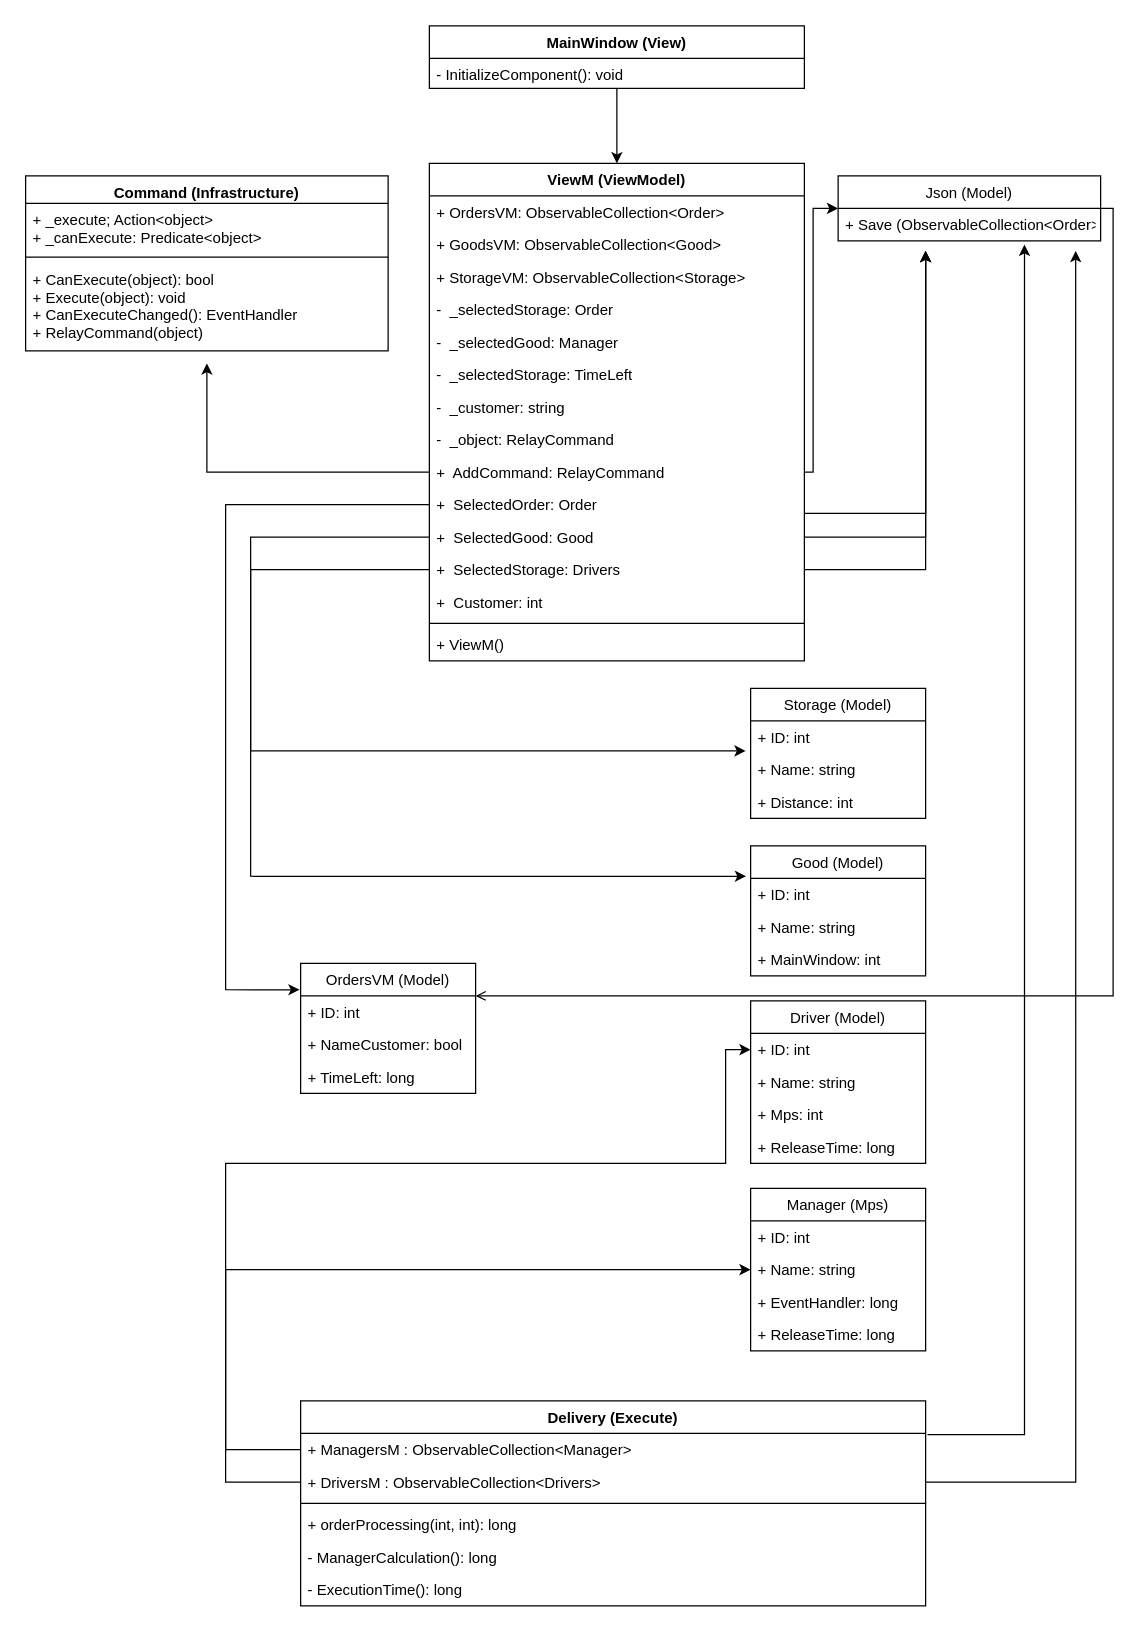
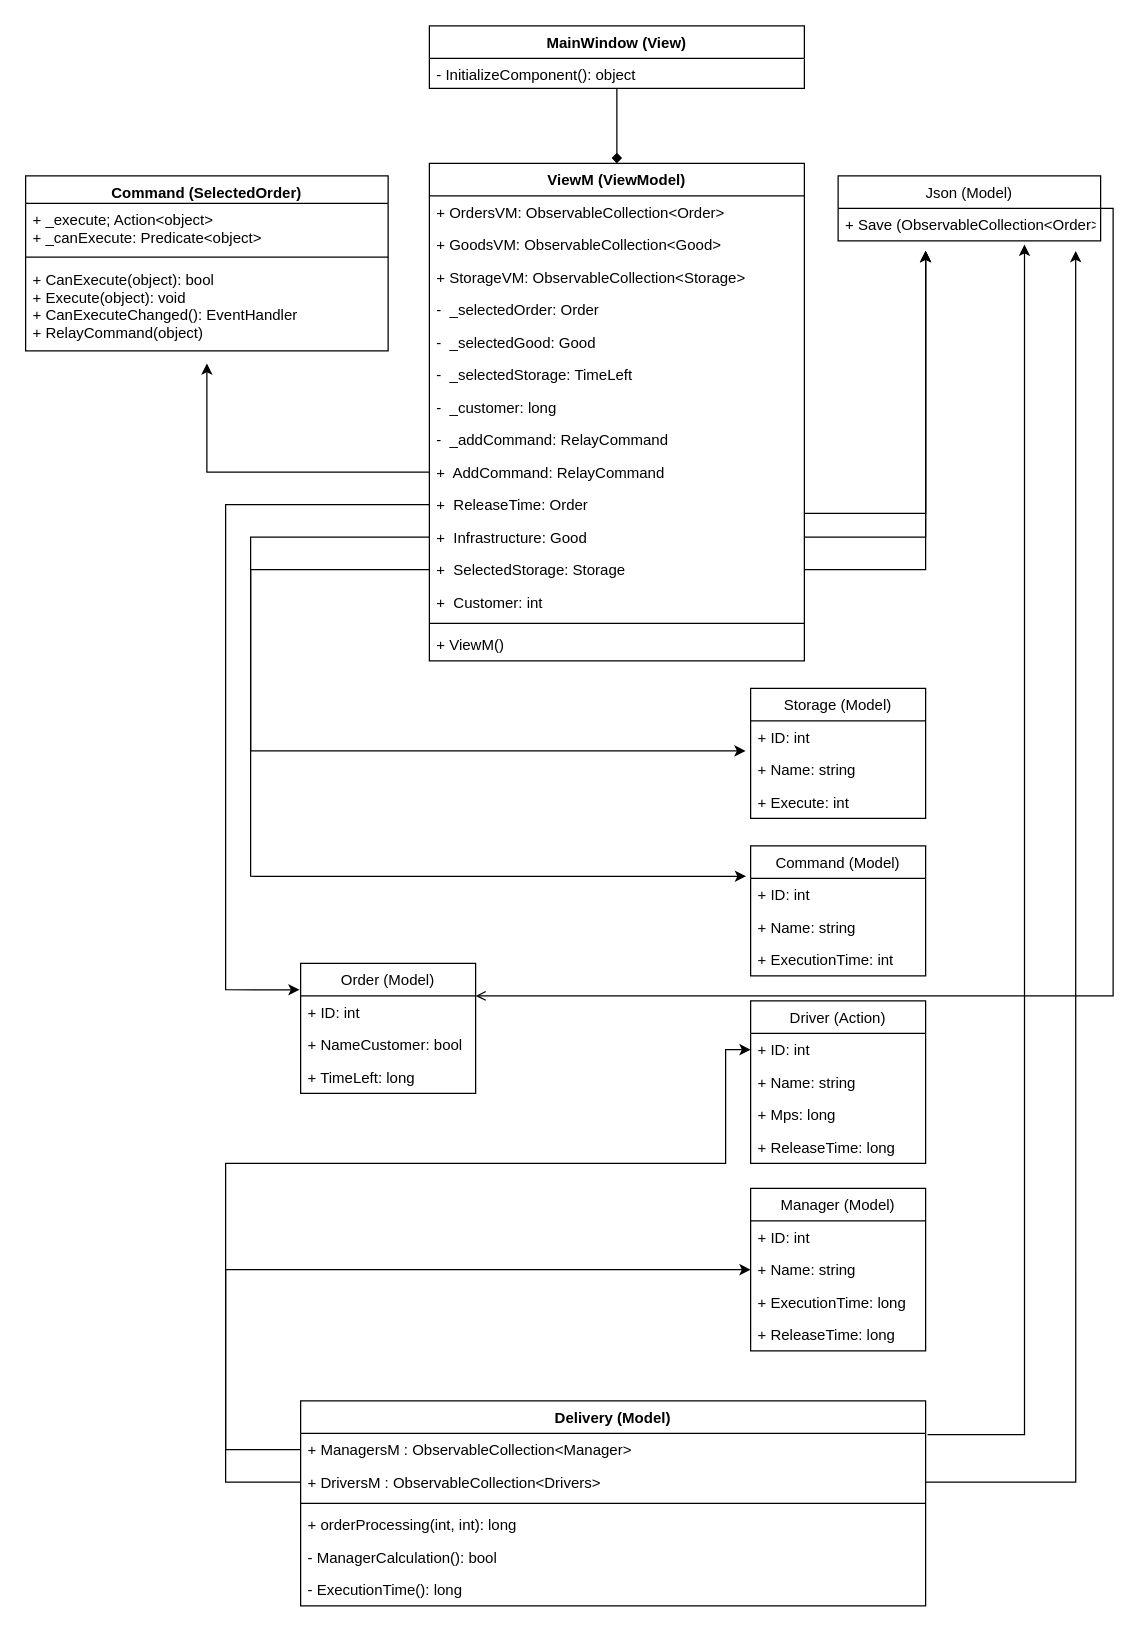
node "- InitializeComponent(): void": label "- InitializeComponent(): void" -> "- InitializeComponent(): object"
edge "MainWindow (View)" -> "ViewM (ViewModel)": arrowhead classic -> diamond
node "Command (Infrastructure)": label "Command (Infrastructure)" -> "Command (SelectedOrder)"
node "- _selectedStorage: Order": label "- _selectedStorage: Order" -> "- _selectedOrder: Order"
edge "+ AddCommand: RelayCommand" -> "Json (Model)": removed
node "- _selectedGood: Manager": label "- _selectedGood: Manager" -> "- _selectedGood: Good"
node "- _customer: string": label "- _customer: string" -> "- _customer: long"
node "- _object: RelayCommand": label "- _object: RelayCommand" -> "- _addCommand: RelayCommand"
node "+ SelectedOrder: Order": label "+ SelectedOrder: Order" -> "+ ReleaseTime: Order"
node "+ SelectedGood: Good": label "+ SelectedGood: Good" -> "+ Infrastructure: Good"
node "+ SelectedStorage: Drivers": label "+ SelectedStorage: Drivers" -> "+ SelectedStorage: Storage"
node "+ Distance: int": label "+ Distance: int" -> "+ Execute: int"
node "Good (Model)": label "Good (Model)" -> "Command (Model)"
node "+ MainWindow: int": label "+ MainWindow: int" -> "+ ExecutionTime: int"
node "OrdersVM (Model)": label "OrdersVM (Model)" -> "Order (Model)"
node "Driver (Model)": label "Driver (Model)" -> "Driver (Action)"
node "+ Mps: int": label "+ Mps: int" -> "+ Mps: long"
node "Manager (Mps)": label "Manager (Mps)" -> "Manager (Model)"
node "+ EventHandler: long": label "+ EventHandler: long" -> "+ ExecutionTime: long"
node "Delivery (Execute)": label "Delivery (Execute)" -> "Delivery (Model)"
node "- ManagerCalculation(): long": label "- ManagerCalculation(): long" -> "- ManagerCalculation(): bool"
